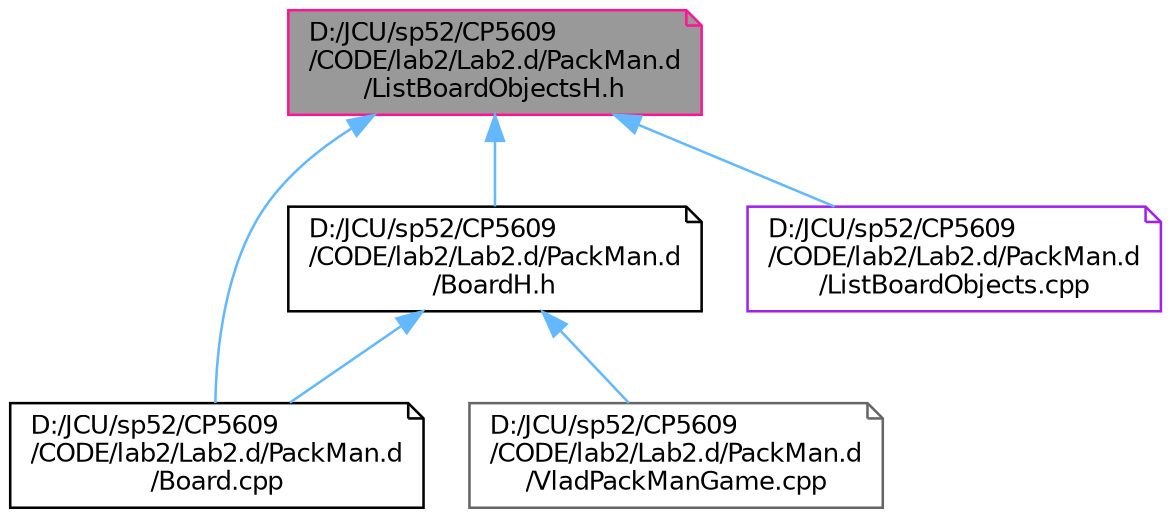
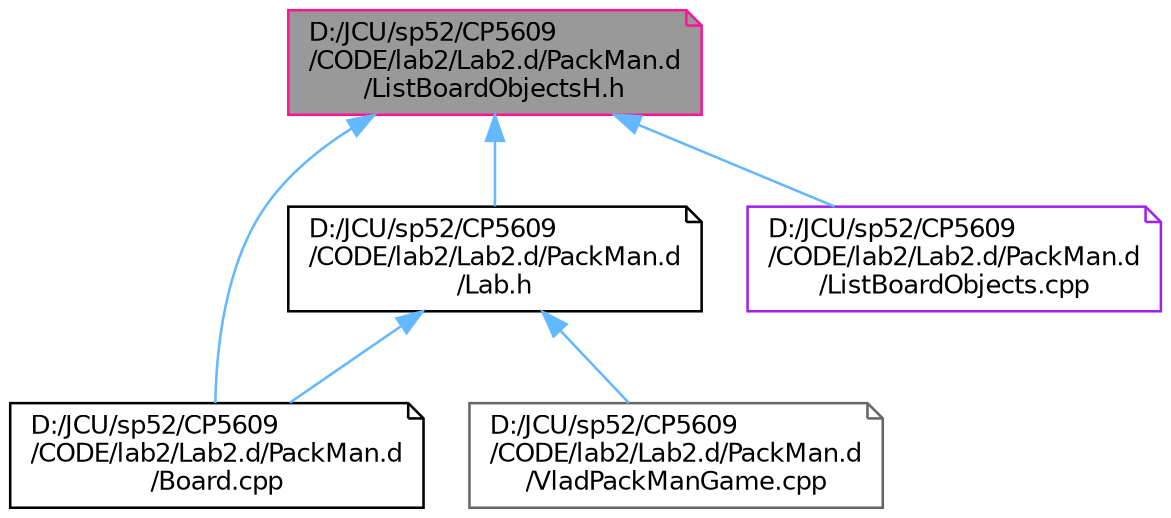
node "D:/JCU/sp52/CP5609 /CODE/lab2/Lab2.d/PackMan.d /BoardH.h": label "D:/JCU/sp52/CP5609 /CODE/lab2/Lab2.d/PackMan.d /BoardH.h" -> "D:/JCU/sp52/CP5609 /CODE/lab2/Lab2.d/PackMan.d /Lab.h"
